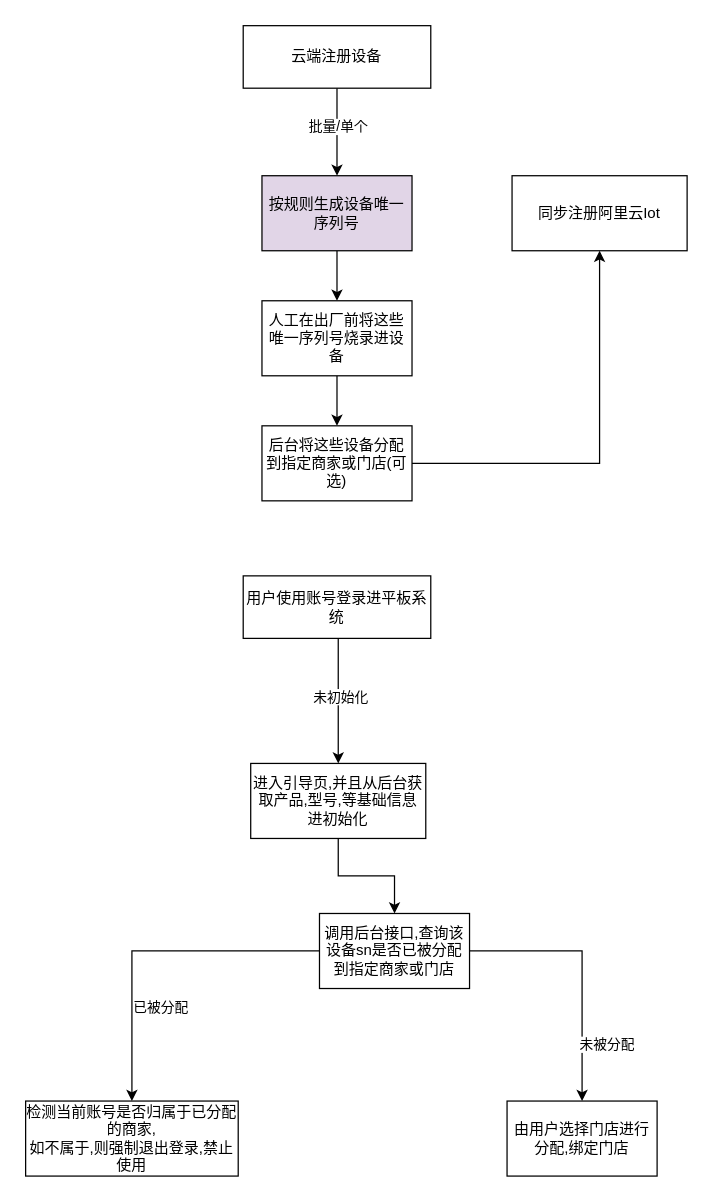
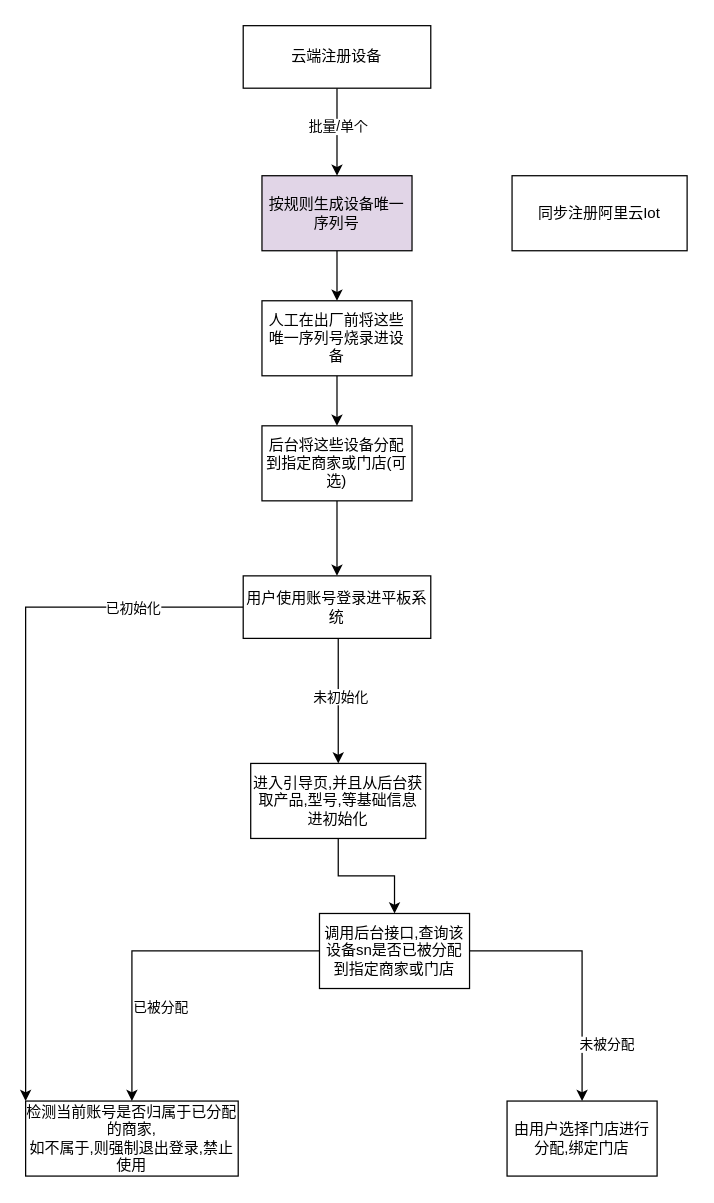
edge "后台将这些设备分配到指定商家或门店(可选)" -> "同步注册阿里云Iot": now "后台将这些设备分配到指定商家或门店(可选)" -> "用户使用账号登录进平板系统"
edge "用户使用账号登录进平板系统" -> "检测当前账号是否归属于已分配的商家, 如不属于,则强制退出登录,禁止使用": added, label "已初始化"
